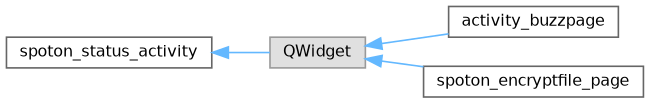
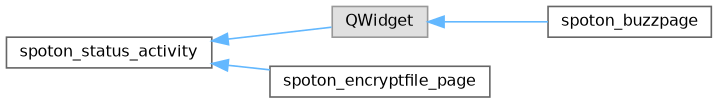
node "activity_buzzpage": label "activity_buzzpage" -> "spoton_buzzpage"
edge "spoton_encryptfile_page" -> "QWidget": now "spoton_encryptfile_page" -> "spoton_status_activity"
